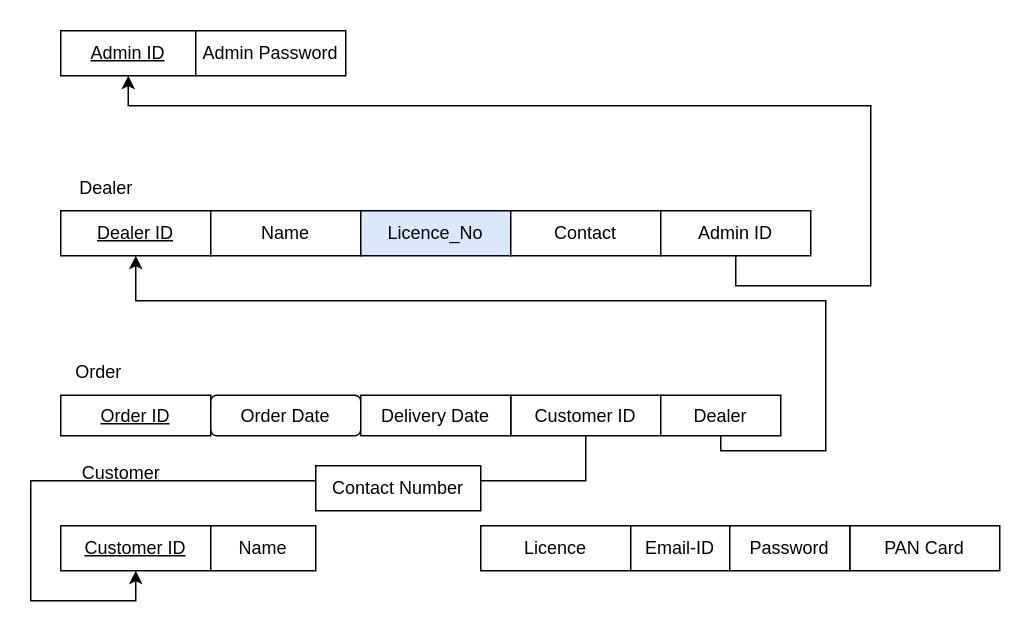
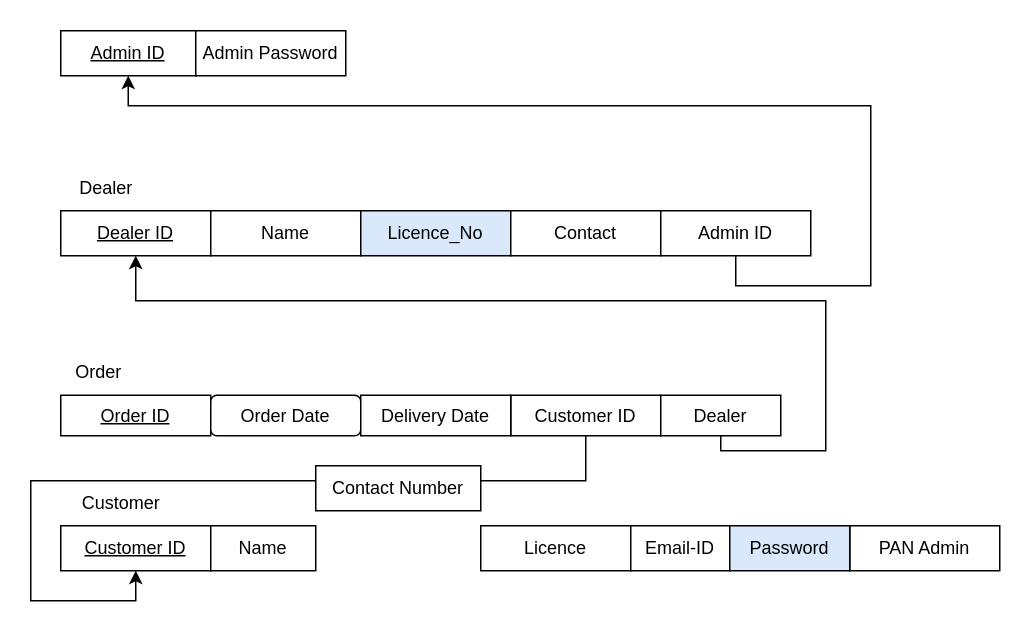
node "Customer": moved (121, 473) -> (121, 503)
node "Password": fillcolor #ffffff -> #dae8fc
node "PAN Card": label "PAN Card" -> "PAN Admin"
